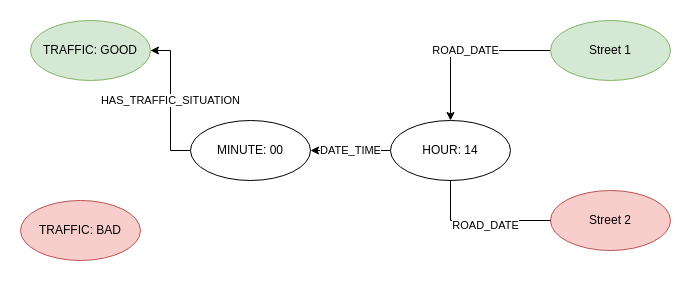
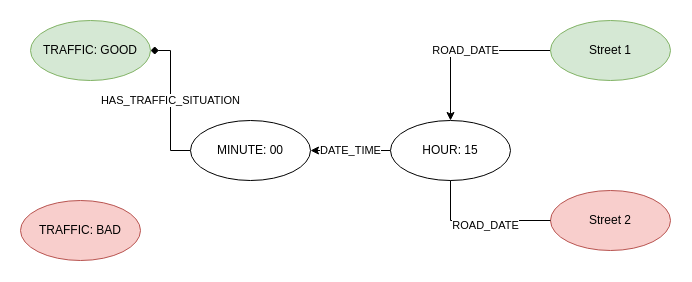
edge "MINUTE: 00" -> "TRAFFIC: GOOD": arrowhead classic -> diamond
node "HOUR: 14": label "HOUR: 14" -> "HOUR: 15"
